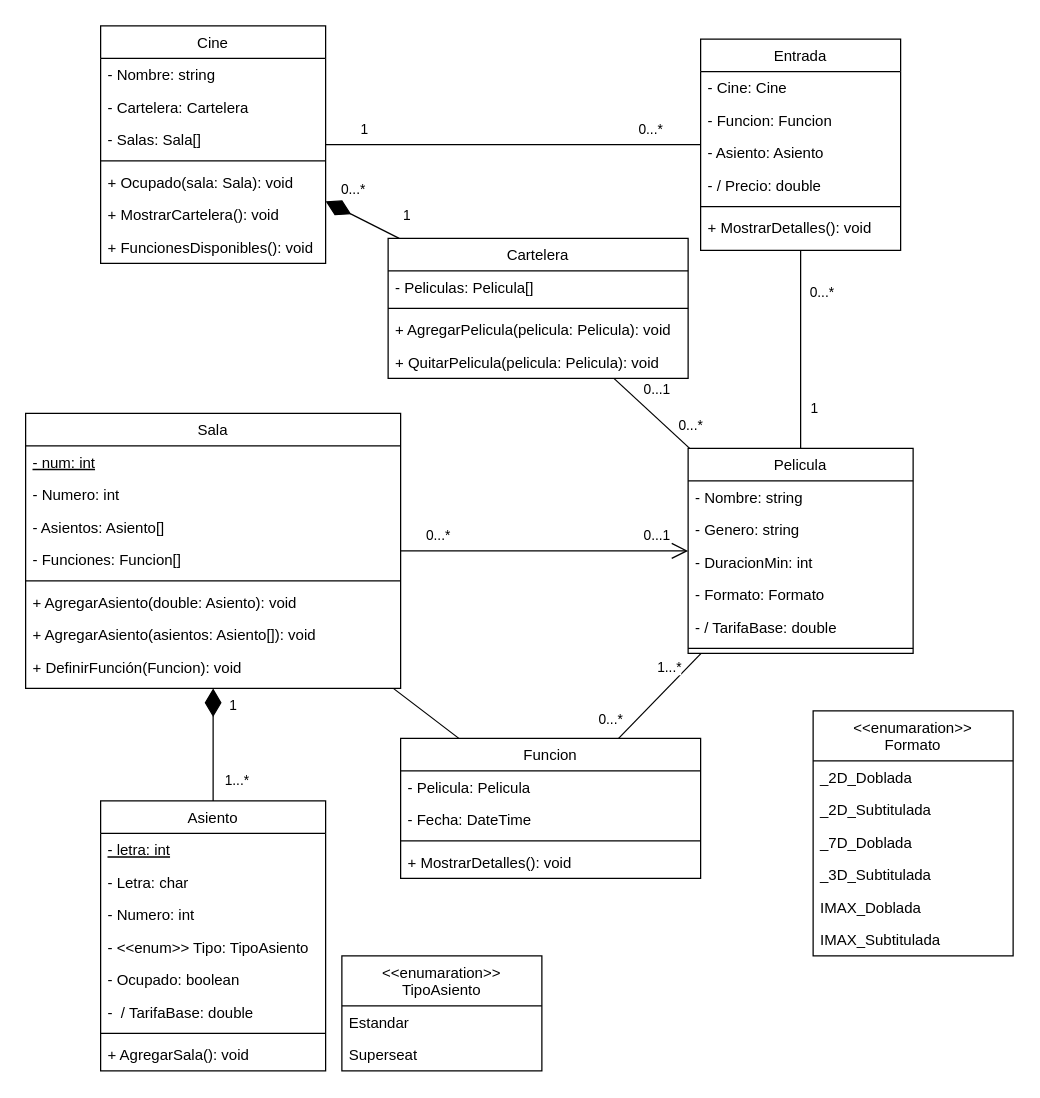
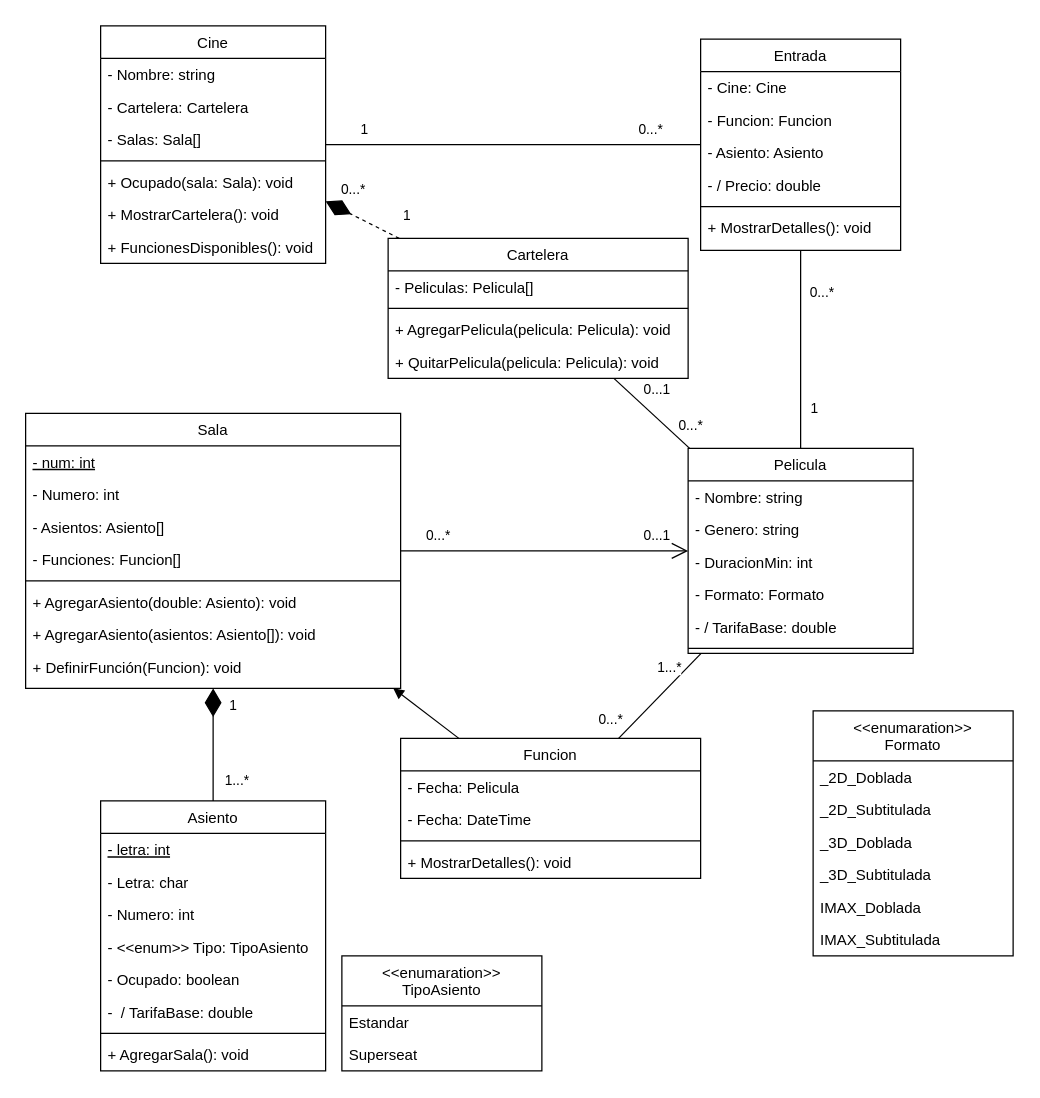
edge "Cartelera" -> "Cine": style solid -> dashed
edge "Sala" -- "Funcion": arrowhead none -> block
node "- Pelicula: Pelicula": label "- Pelicula: Pelicula" -> "- Fecha: Pelicula"
node "_7D_Doblada": label "_7D_Doblada" -> "_3D_Doblada"
